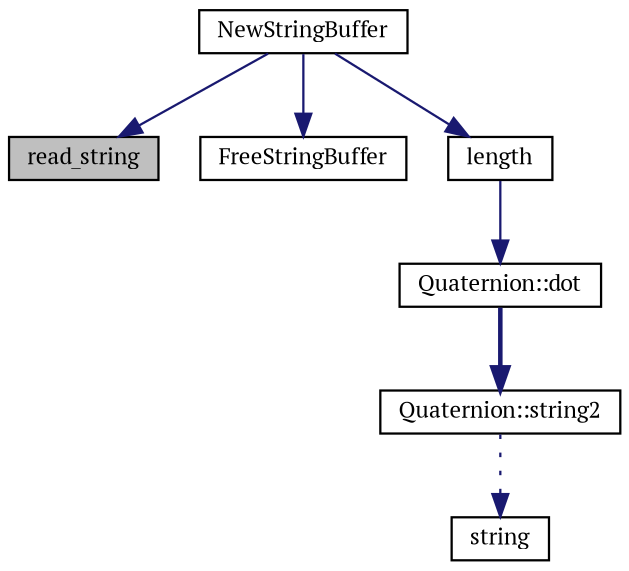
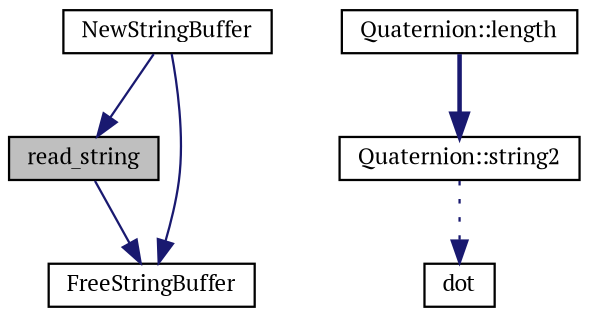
node "length": removed
edge "read_string" -> "FreeStringBuffer": added
node "Quaternion::dot": label "Quaternion::dot" -> "Quaternion::length"
node "string": label "string" -> "dot"
